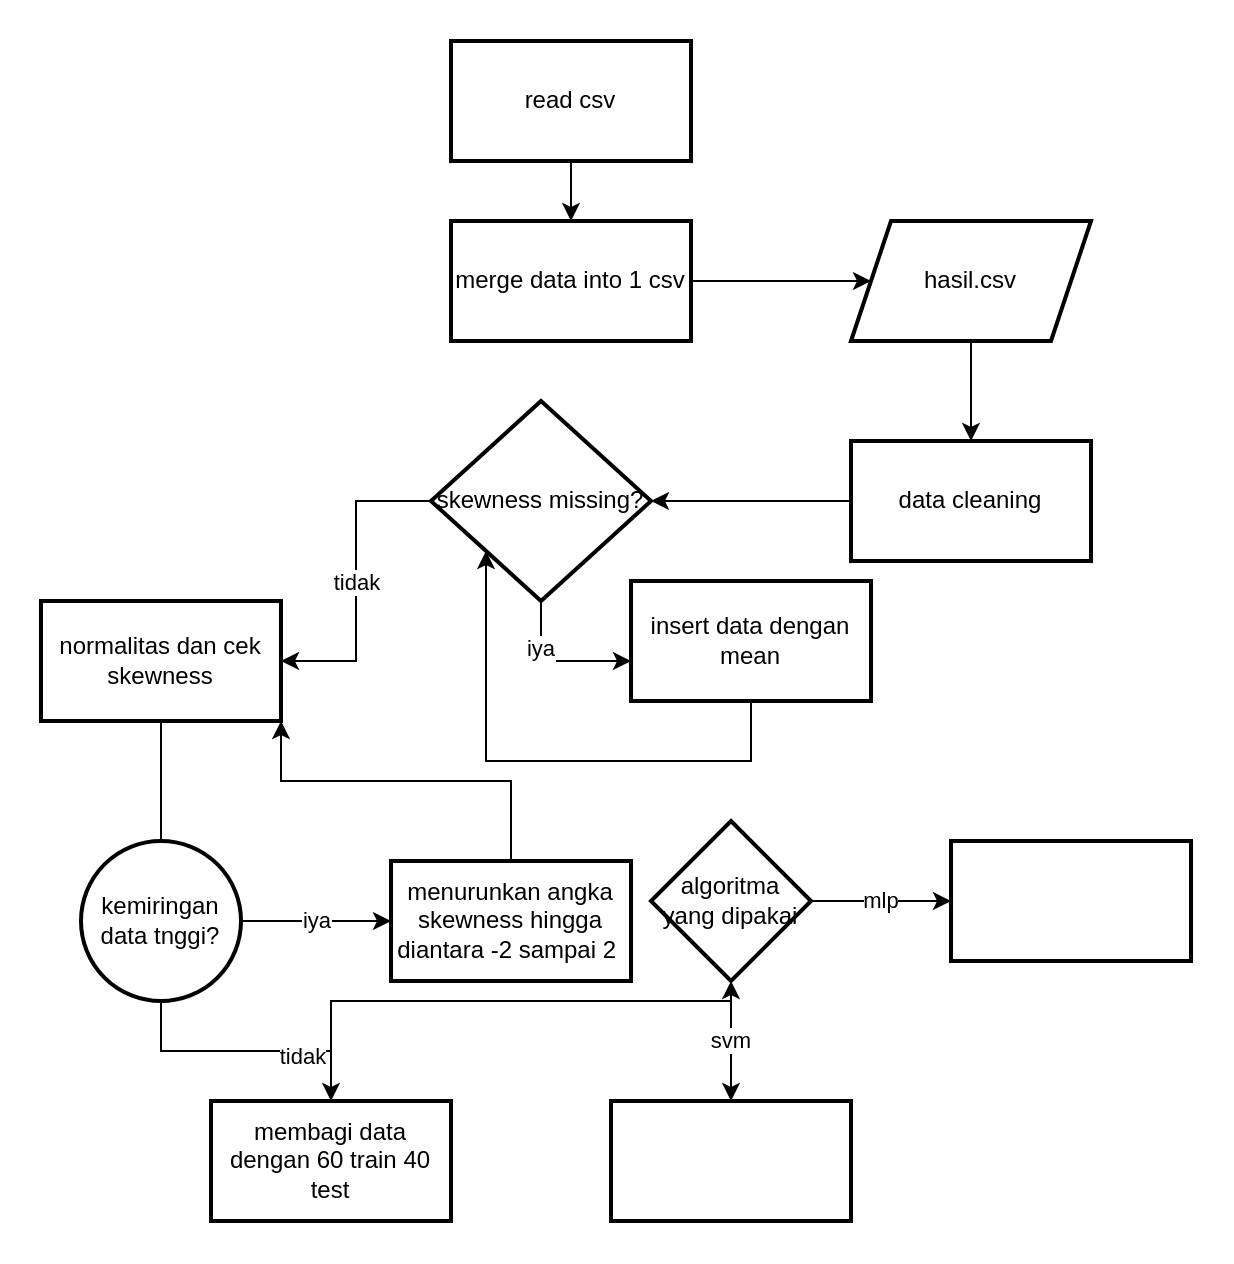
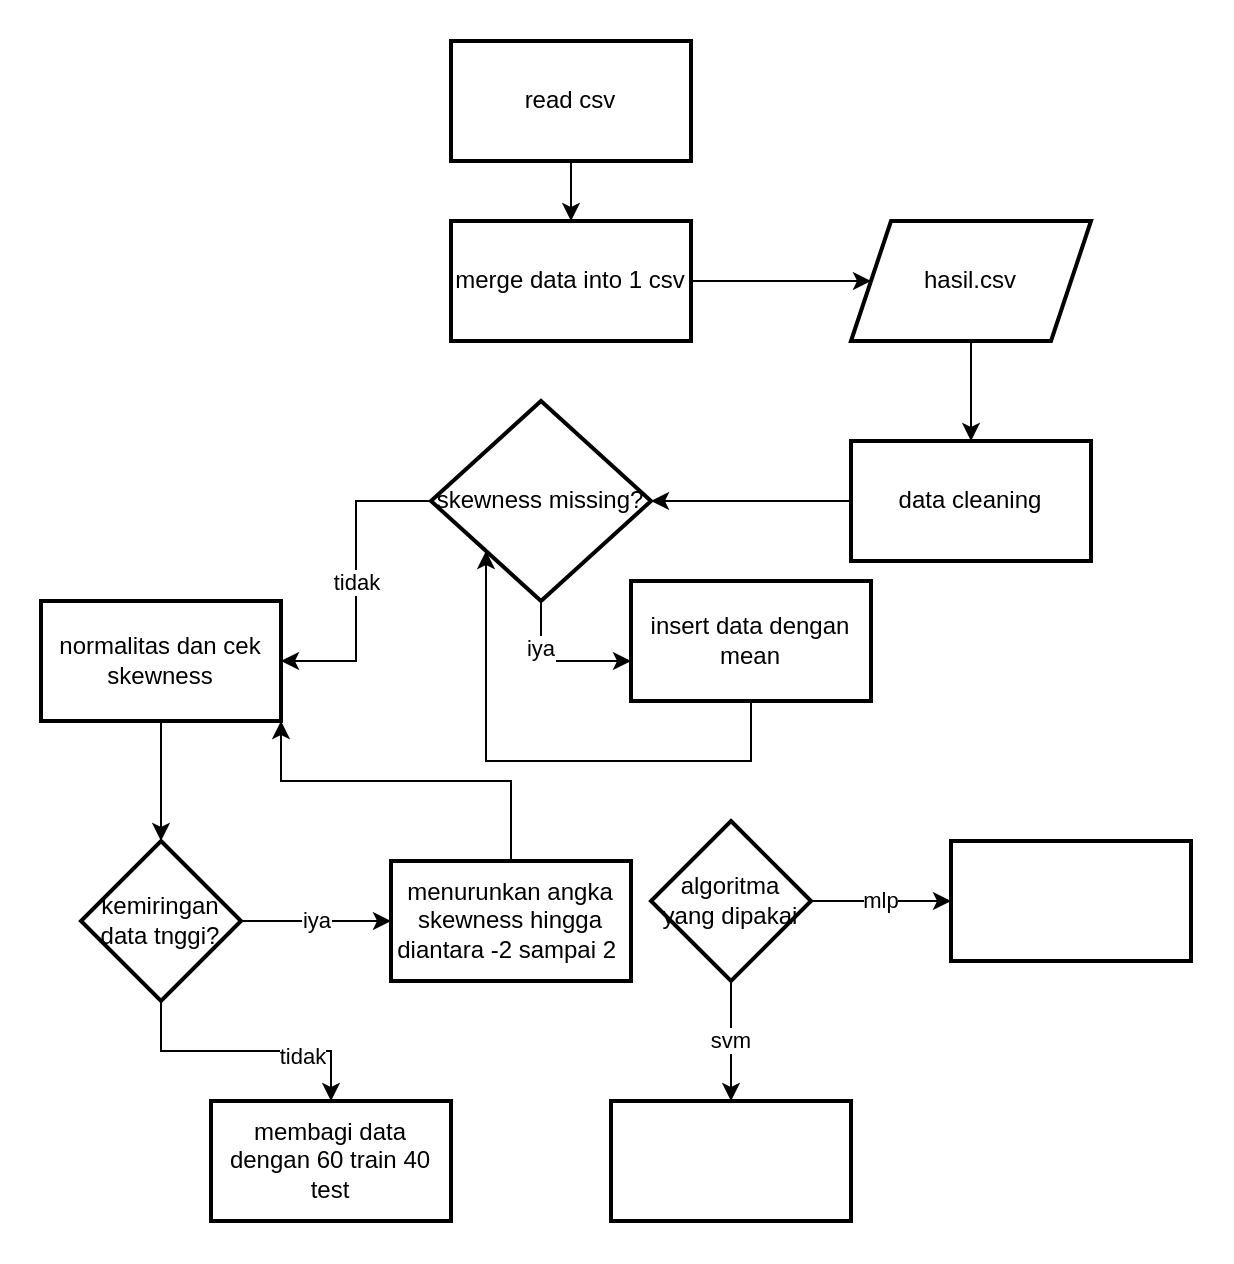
edge "normalitas dan cek skewness" -- "kemiringan data tnggi?": arrowhead none -> classic
node "kemiringan data tnggi?": shape ellipse -> diamond
edge "membagi data dengan 60 train 40 test" -> "algoritma yang dipakai": removed
